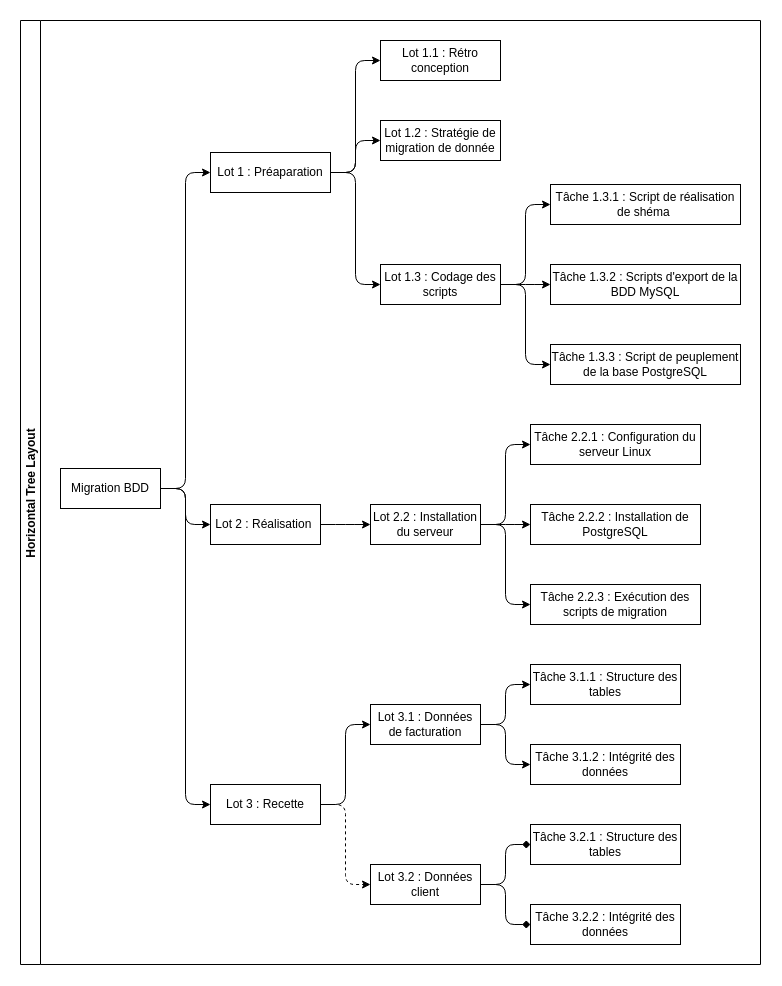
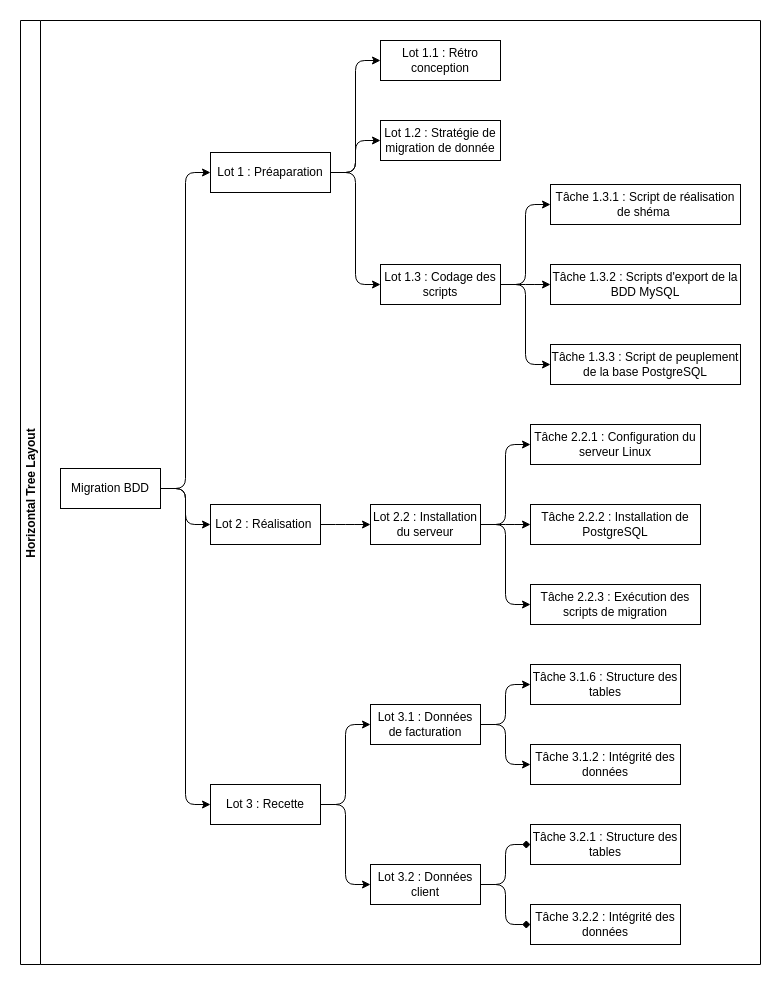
node "Tâche 3.1.1 : Structure des tables": label "Tâche 3.1.1 : Structure des tables" -> "Tâche 3.1.6 : Structure des tables"
edge "Lot 3 : Recette" -> "Lot 3.2 : Données client": style dashed -> solid
